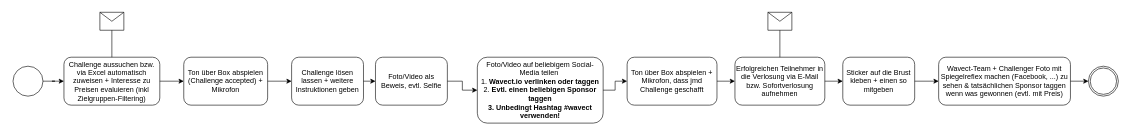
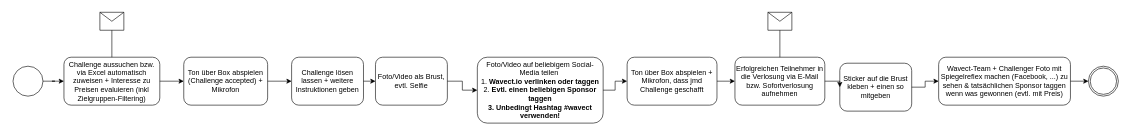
node "Foto/Video als Beweis, evtl. Selfie": label "Foto/Video als Beweis, evtl. Selfie" -> "Foto/Video als Brust, evtl. Selfie"
node "Sticker auf die Brust kleben + einen so mitgeben": moved (879, 81) -> (876, 87)
